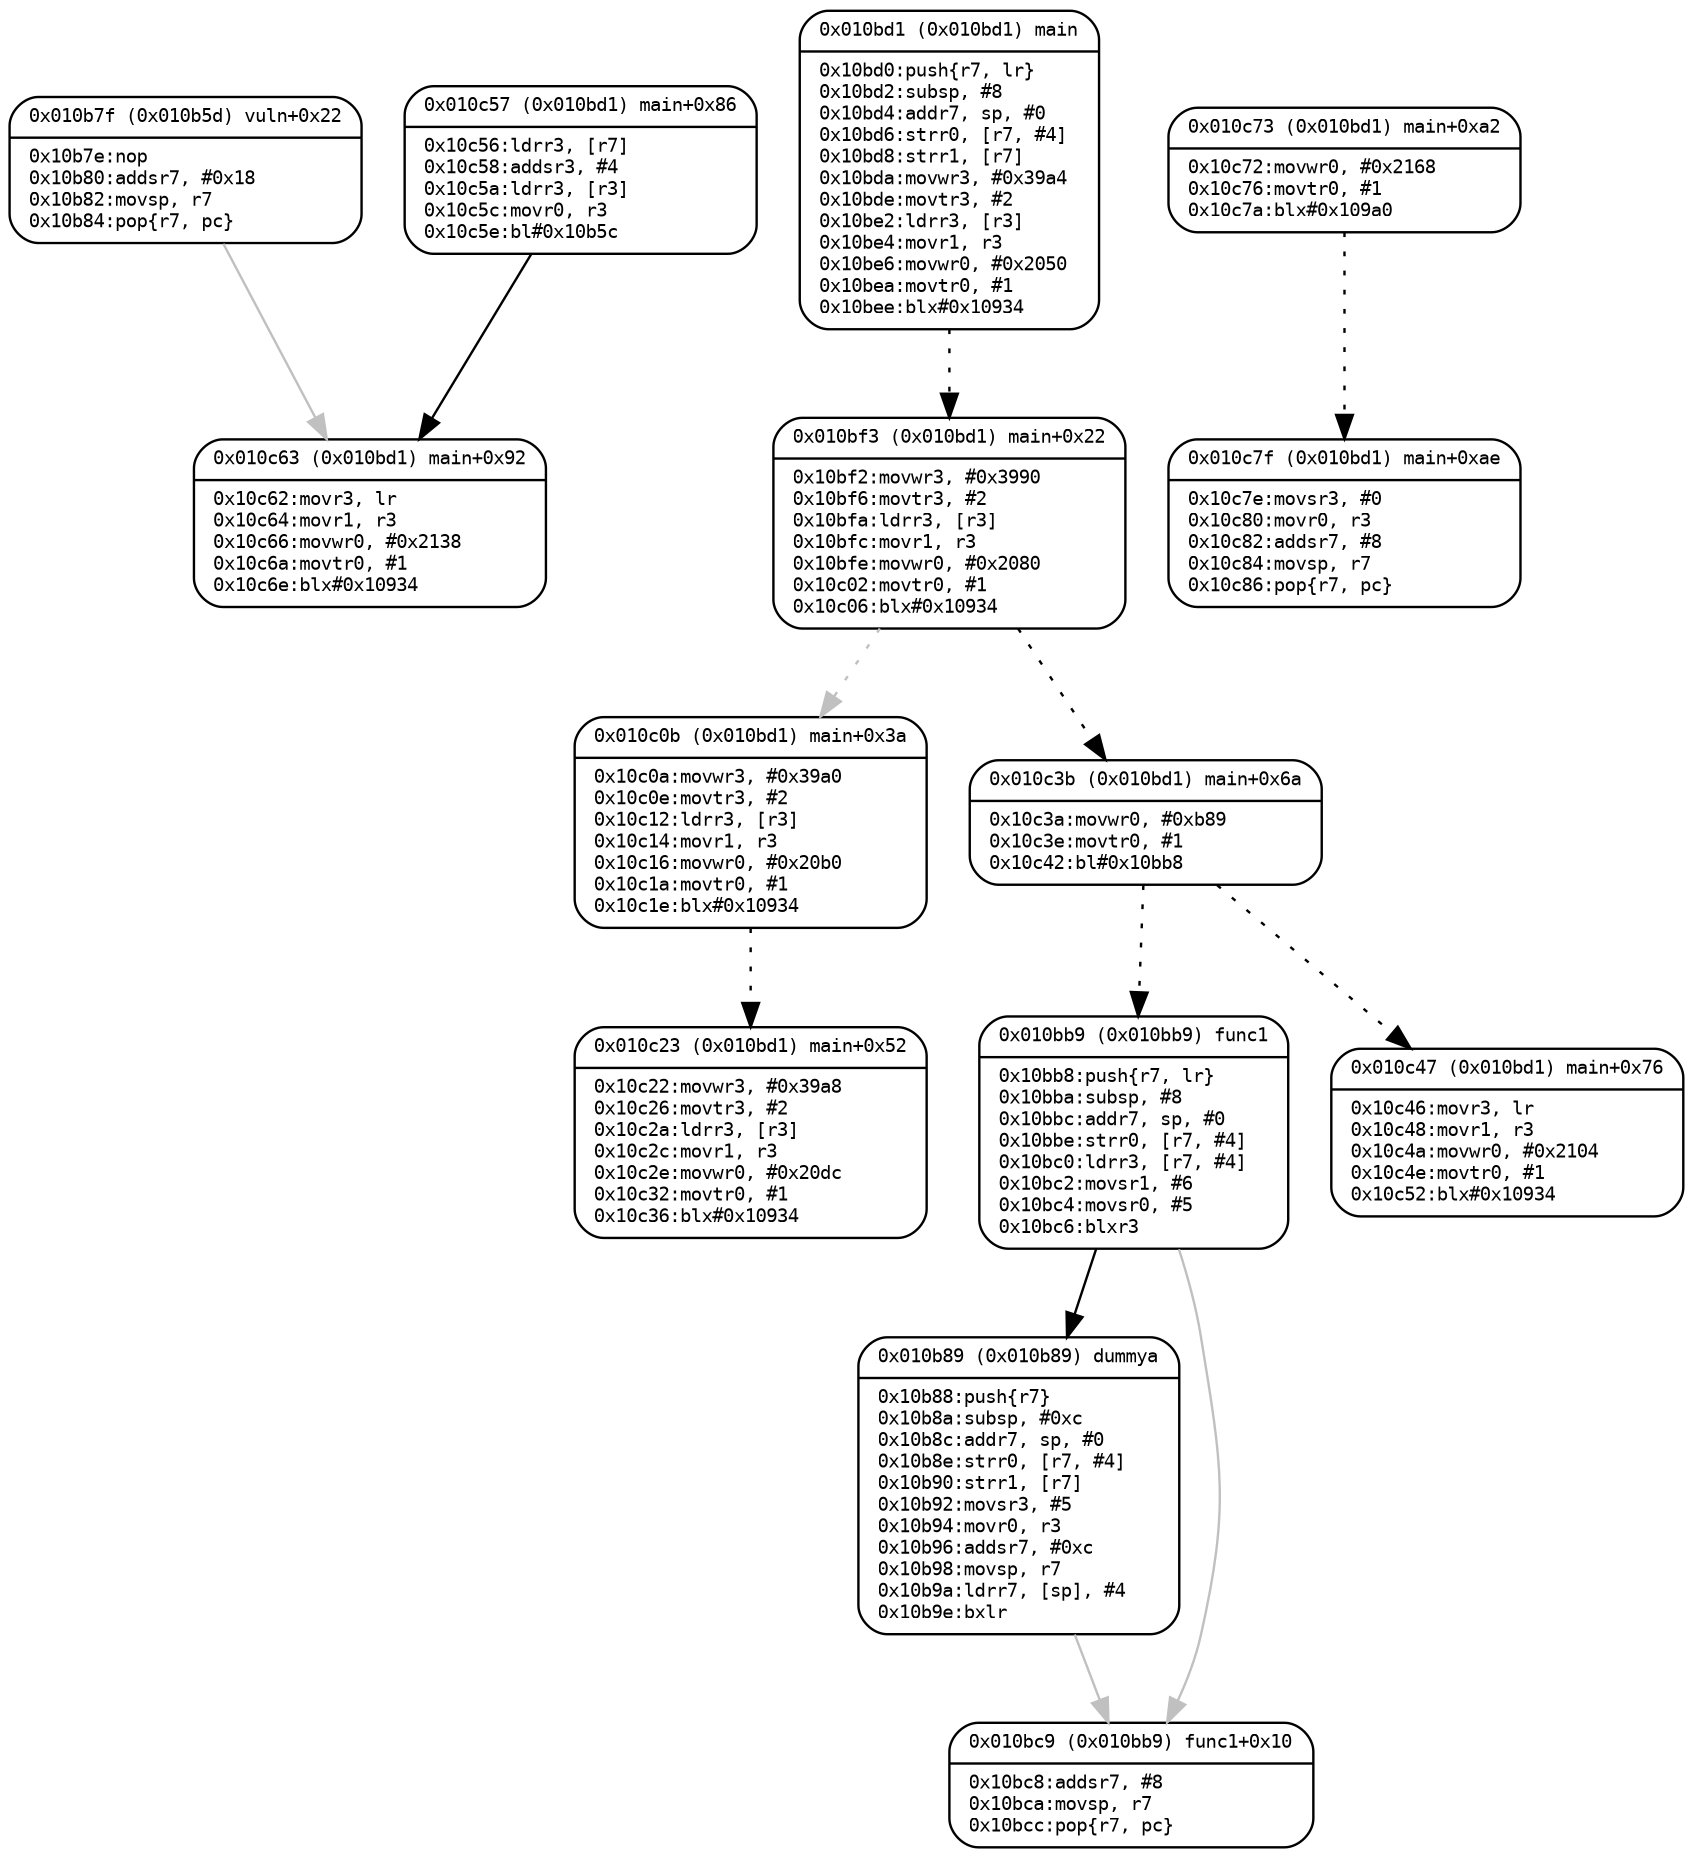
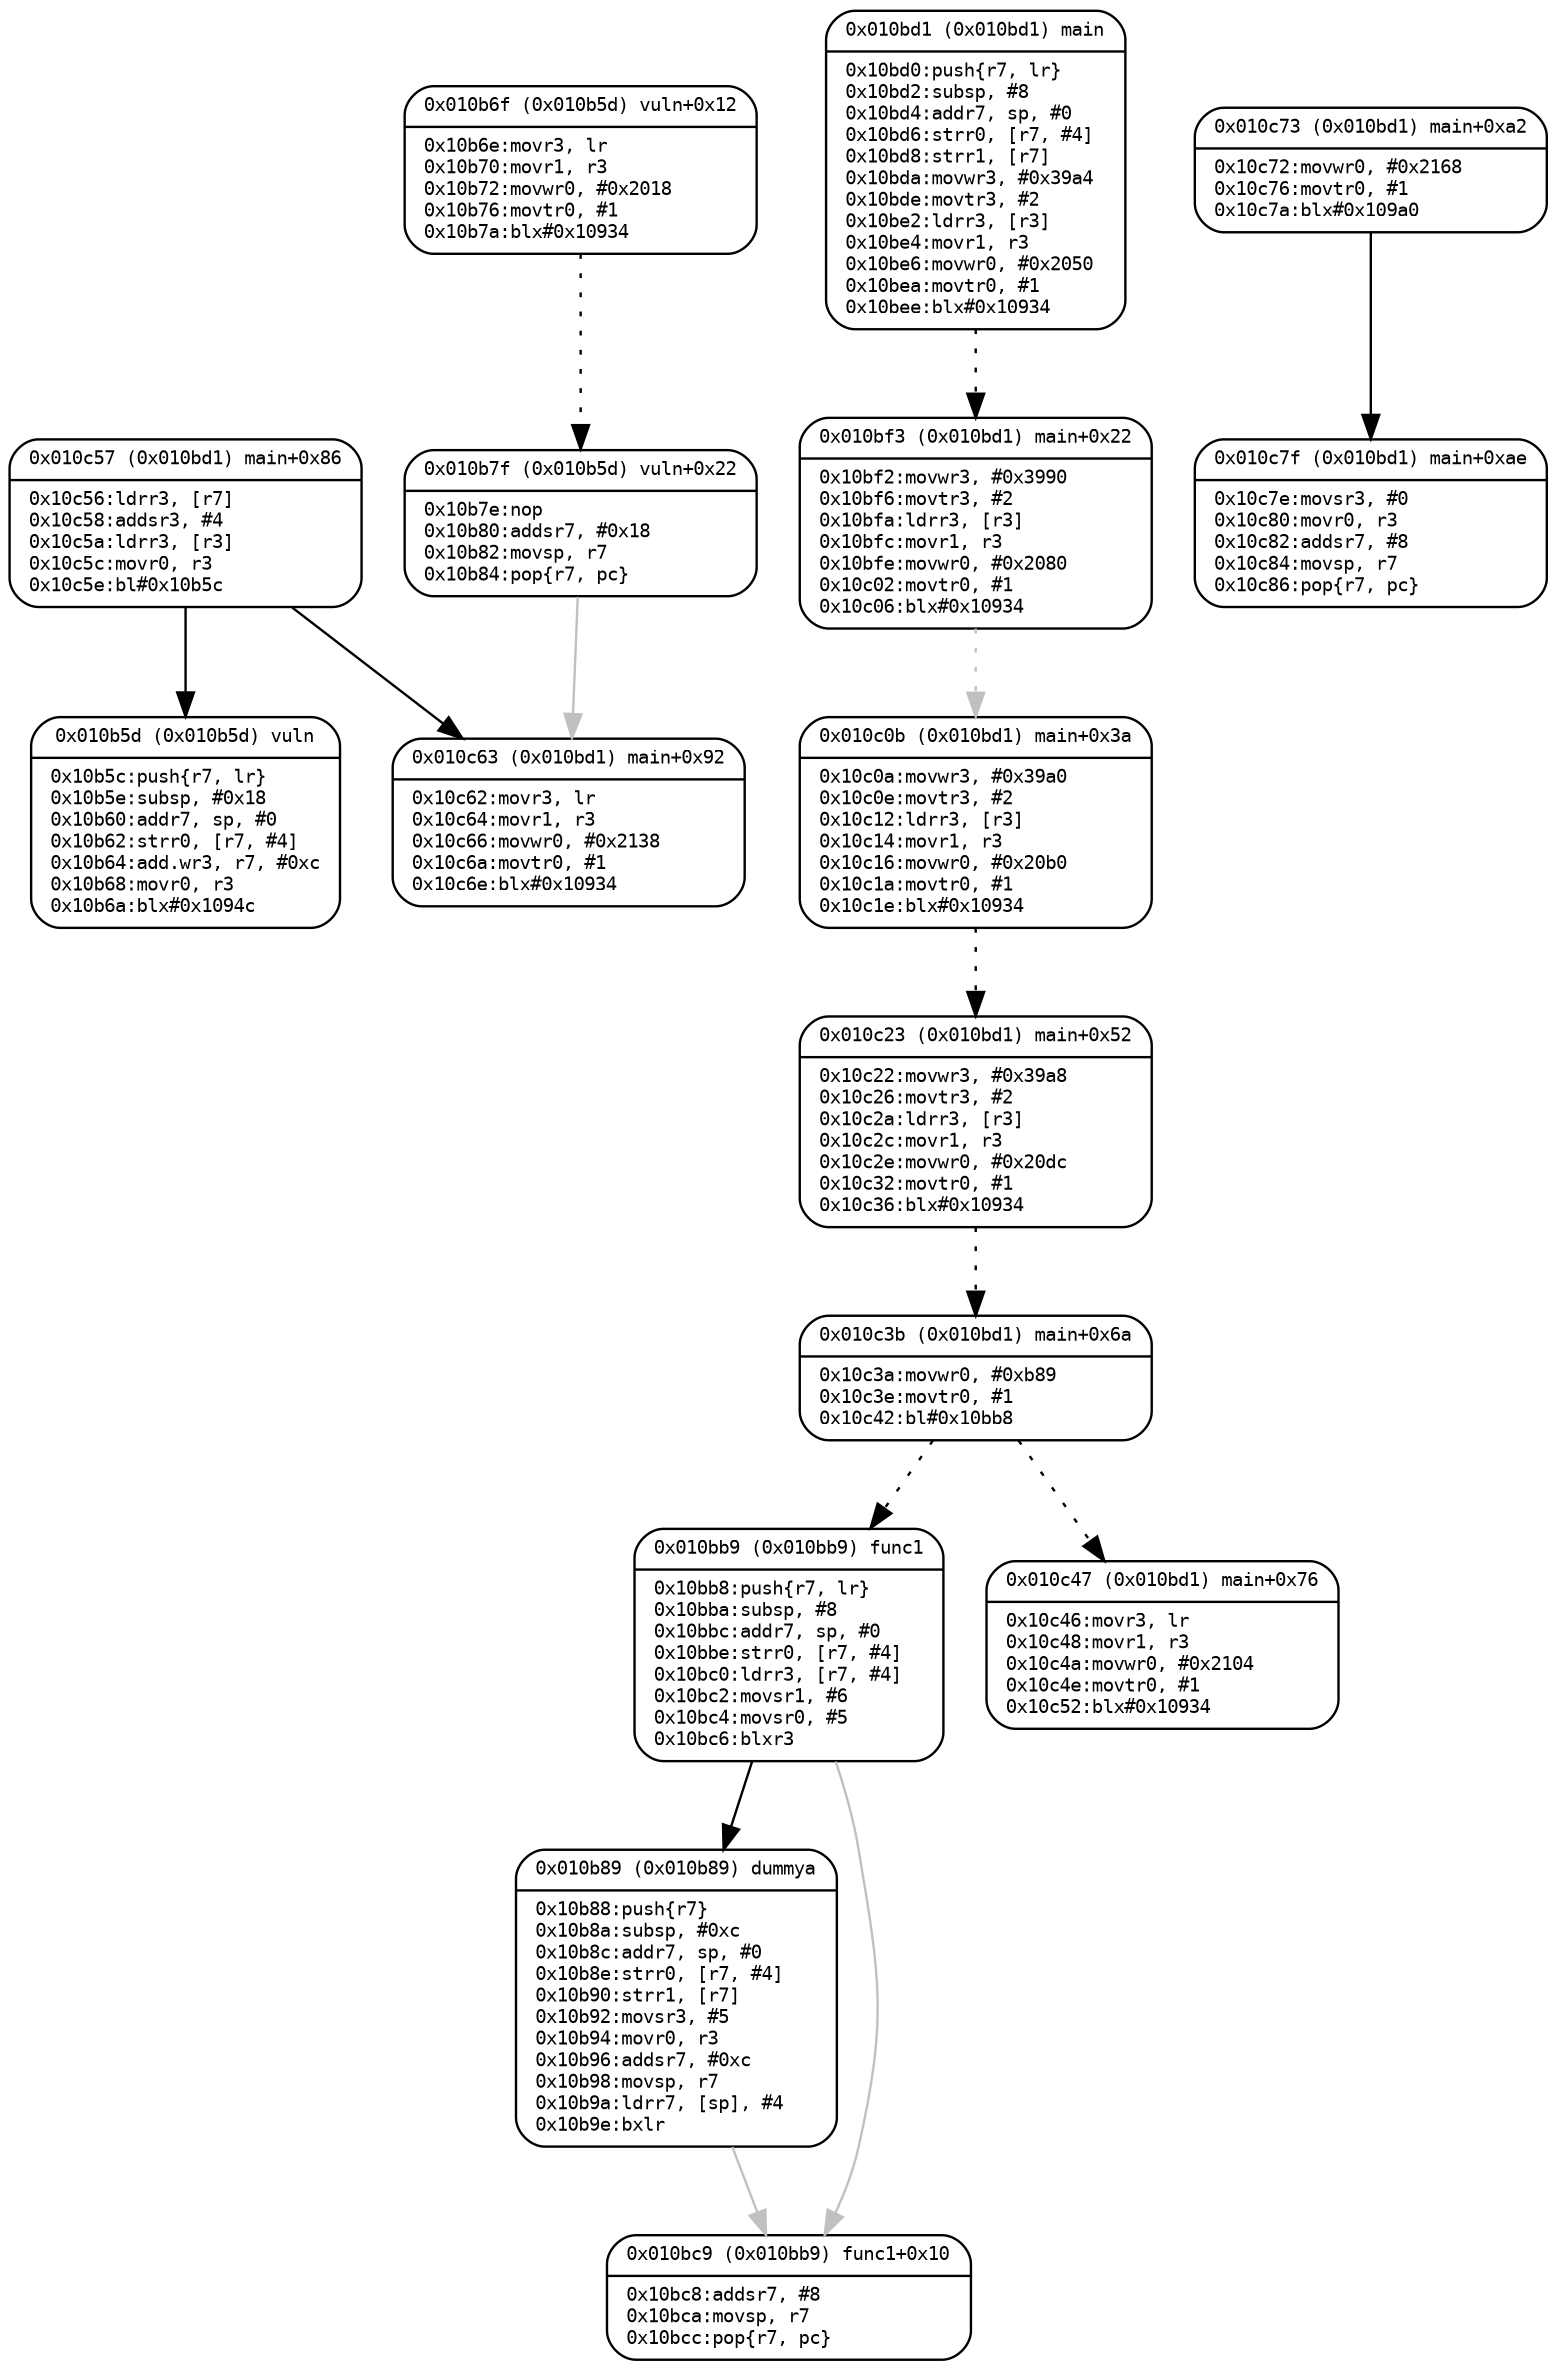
node "0x010b6f (0x010b5d) vuln+0x12": added
edge "0x010c73 (0x010bd1) main+0xa2" -> "0x010c7f (0x010bd1) main+0xae": style dotted -> solid
edge "0x010bf3 (0x010bd1) main+0x22" -> "0x010c3b (0x010bd1) main+0x6a": now "0x010c23 (0x010bd1) main+0x52" -> "0x010c3b (0x010bd1) main+0x6a"
node "0x010b5d (0x010b5d) vuln": added
